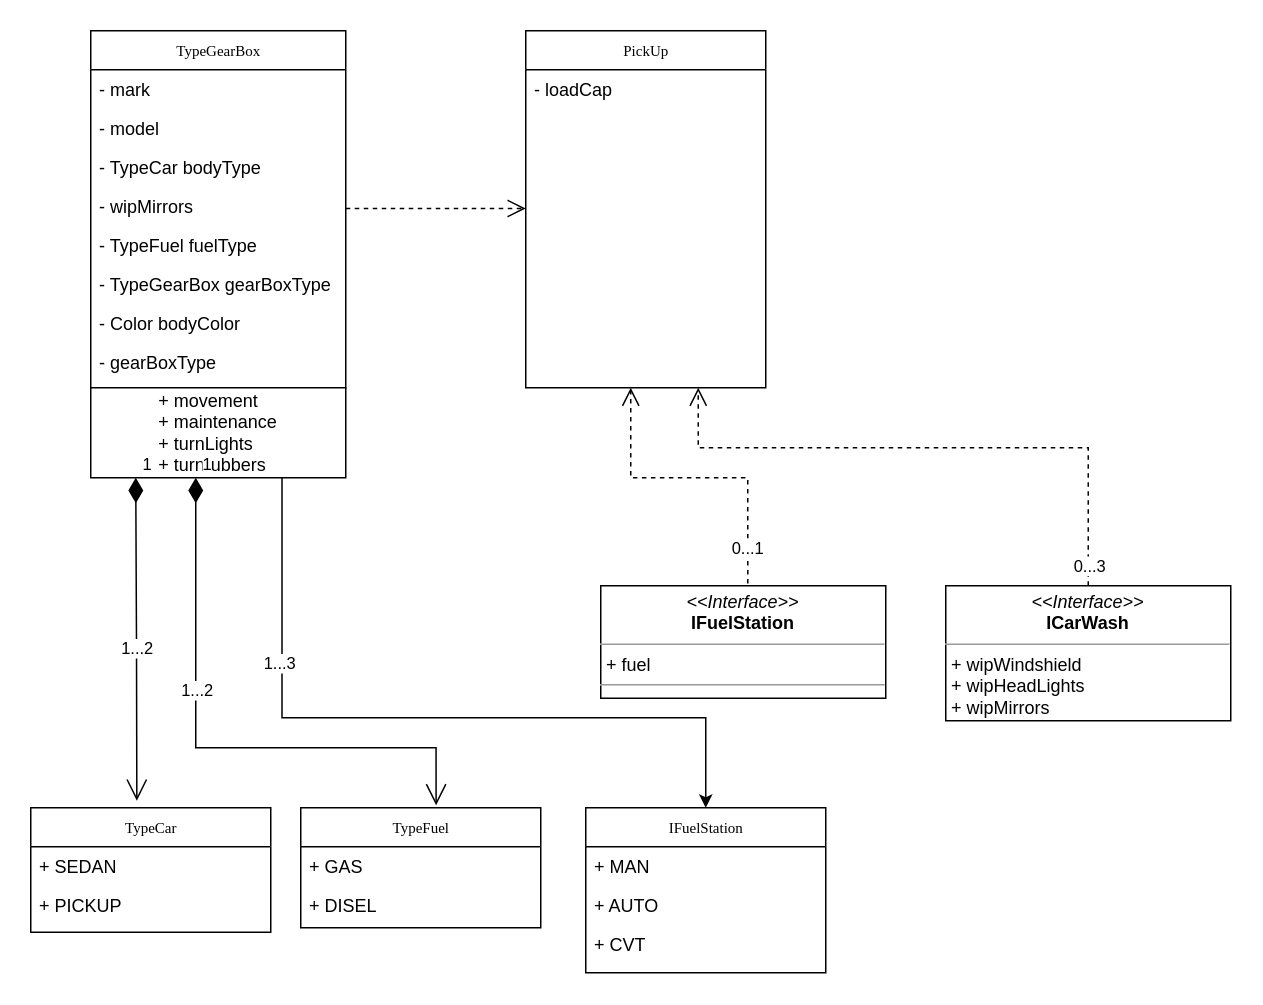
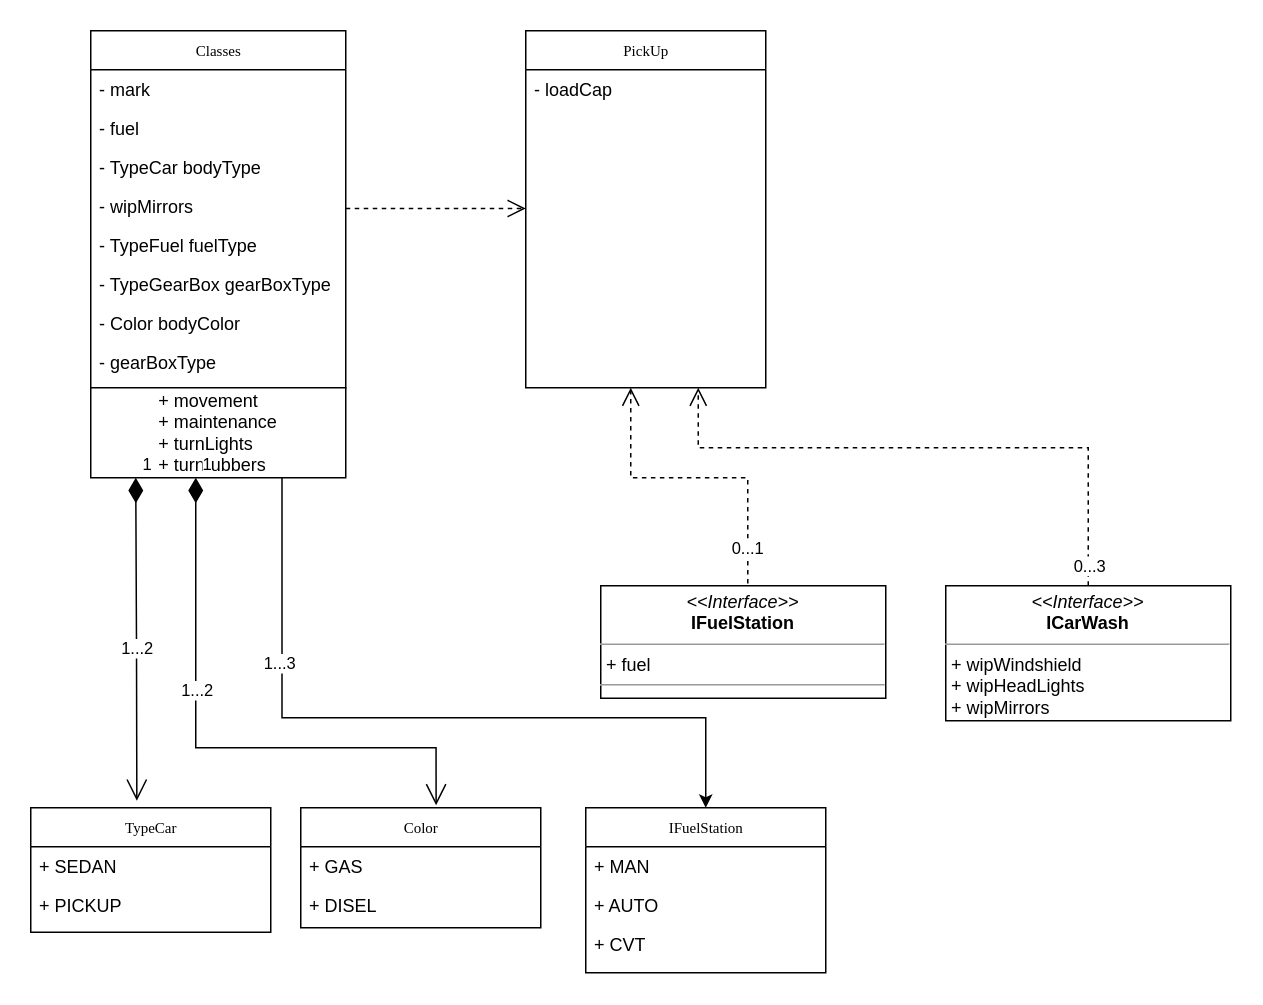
node "TypeGearBox": label "TypeGearBox" -> "Classes"
node "- model": label "- model" -> "- fuel"
node "TypeFuel": label "TypeFuel" -> "Color"
